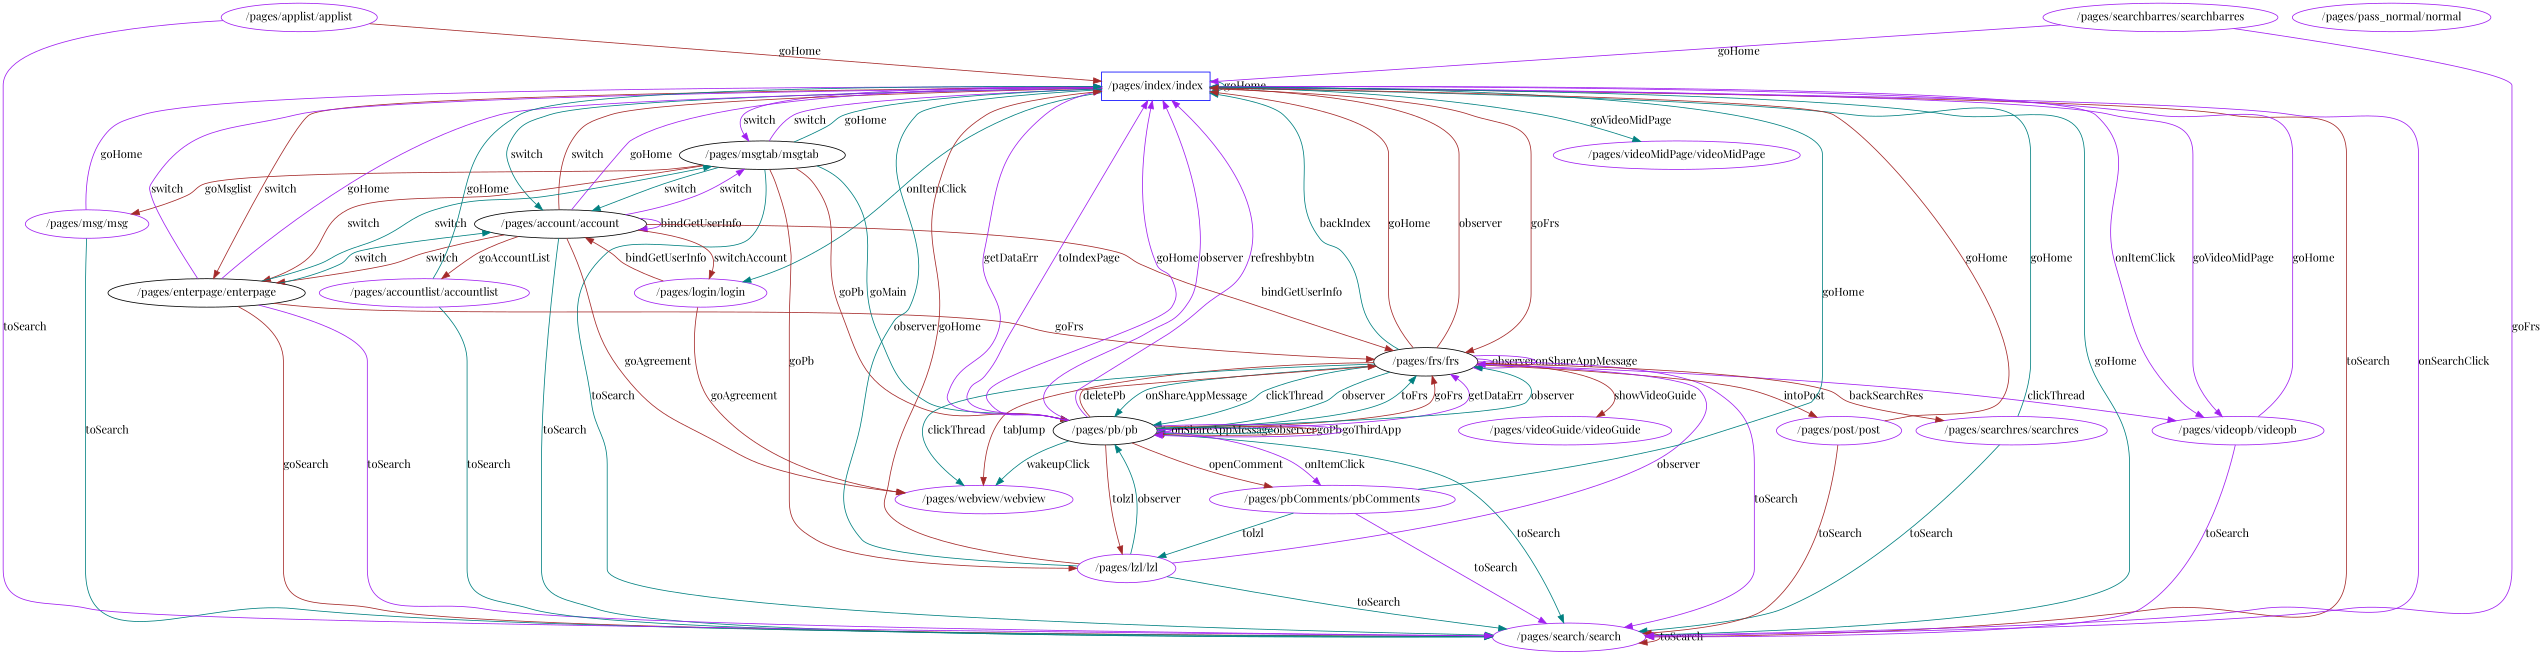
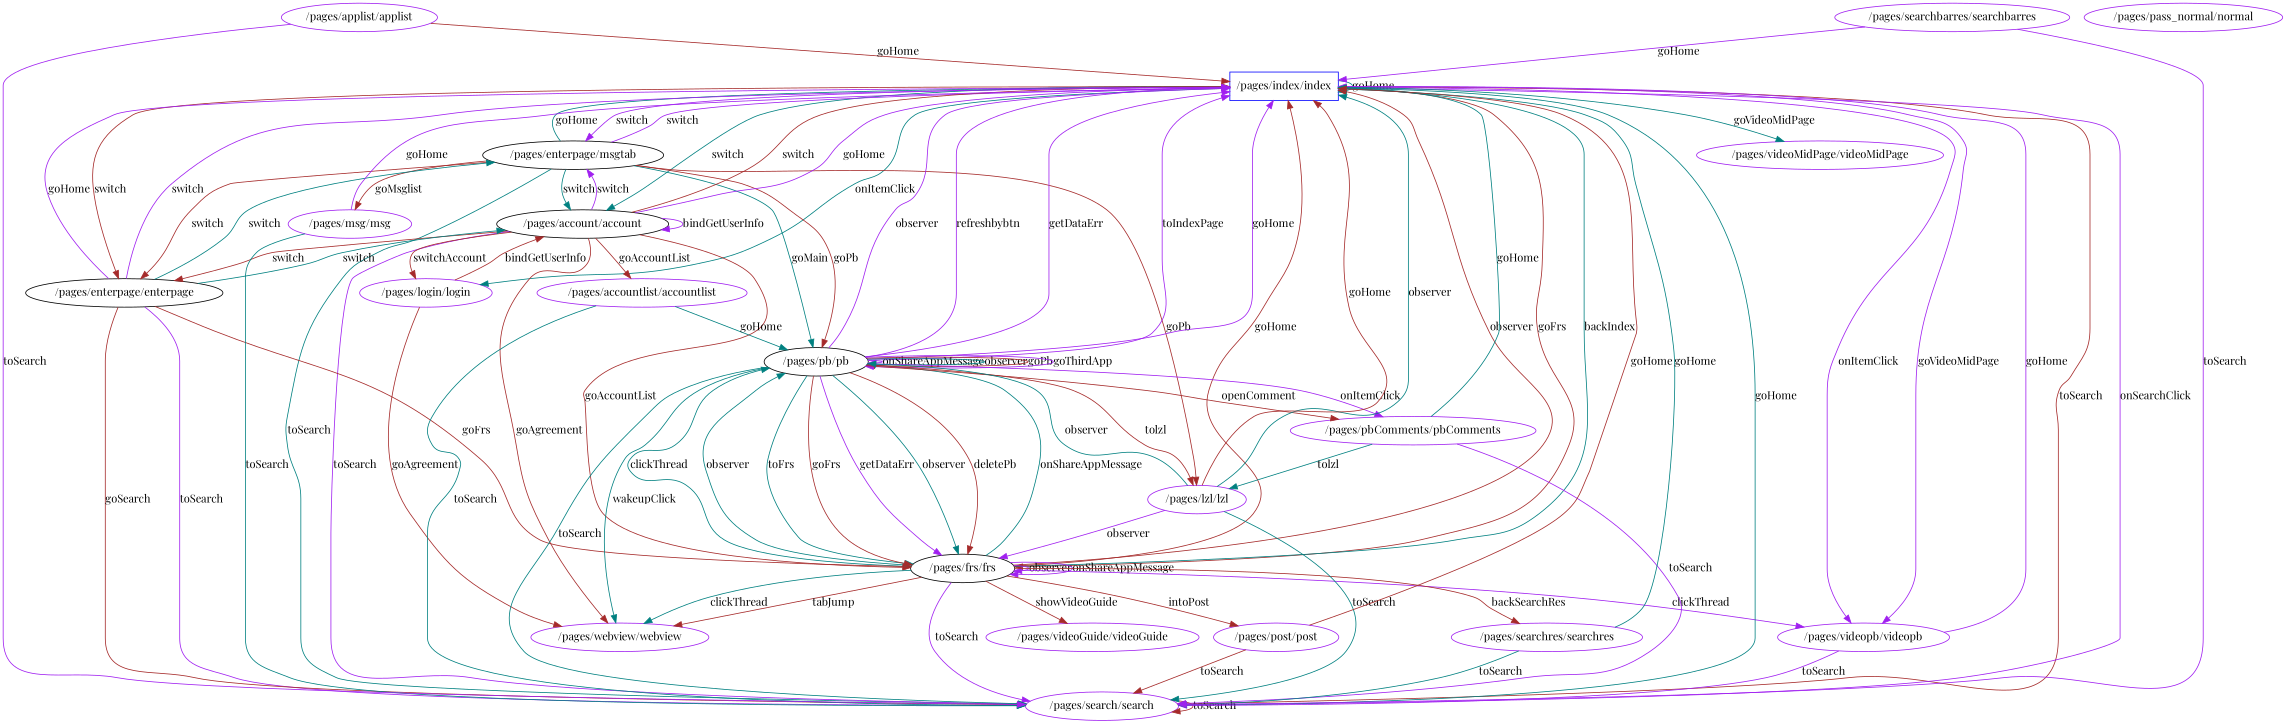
edge "/pages/accountlist/accountlist" -> "/pages/index/index": now "/pages/accountlist/accountlist" -> "/pages/pb/pb"
node "/pages/msgtab/msgtab": label "/pages/msgtab/msgtab" -> "/pages/enterpage/msgtab"
edge "/pages/account/account" -> "/pages/frs/frs": label "bindGetUserInfo" -> "goAccountList"
edge "/pages/searchbarres/searchbarres" -> "/pages/search/search": label "goFrs" -> "toSearch"
edge "/pages/account/account" -> "/pages/search/search": color teal -> purple
